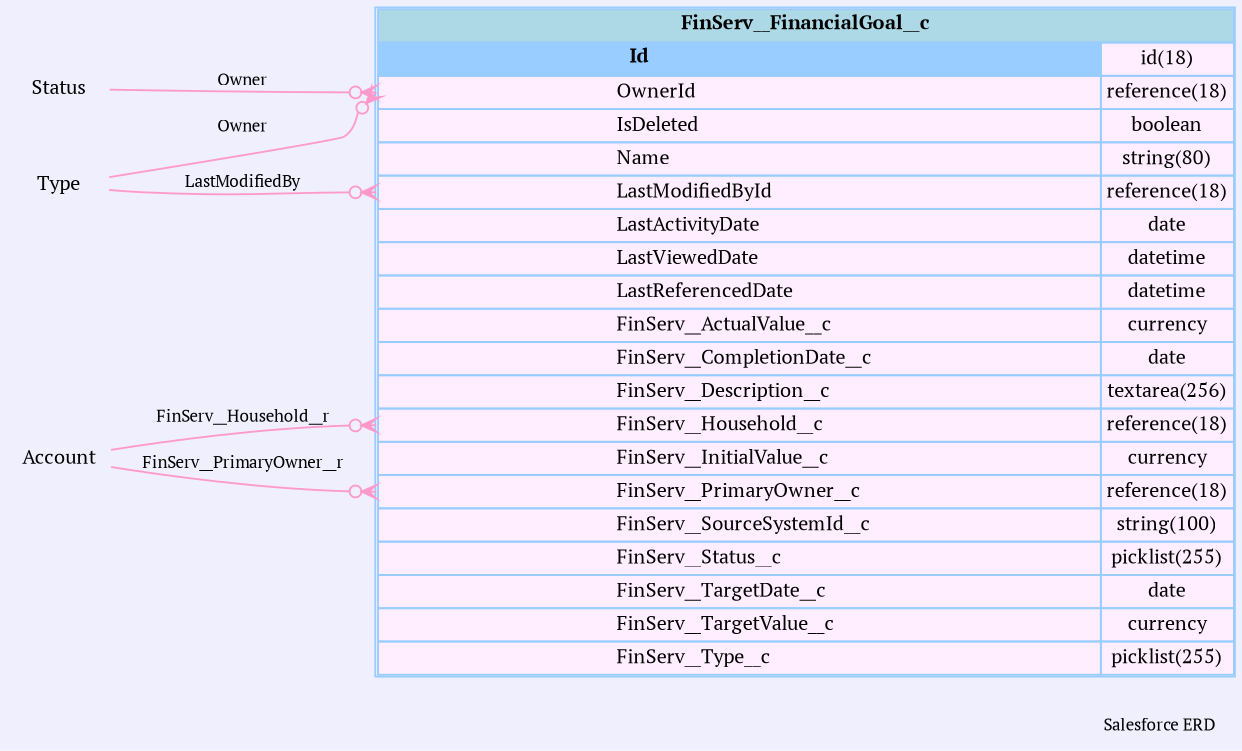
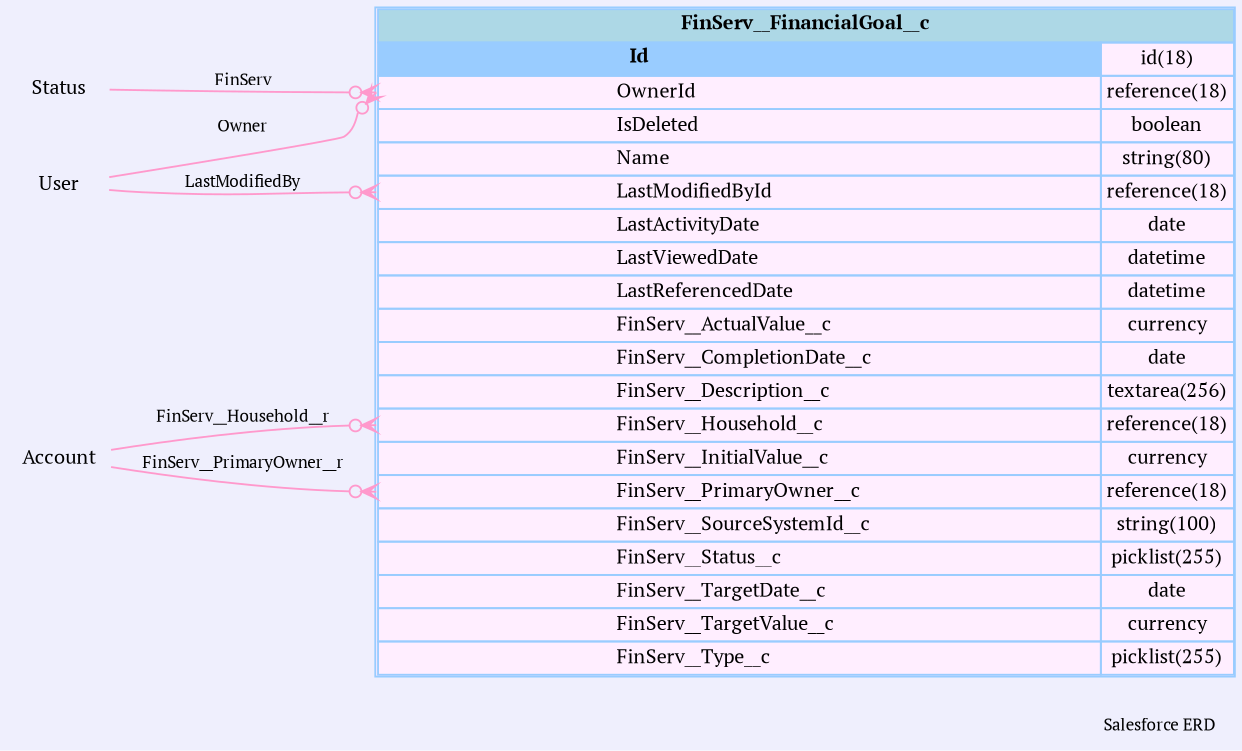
edge "Status" -> "FinServ__FinancialGoal__c": label "Owner" -> "FinServ"
node "Type": label "Type" -> "User"
